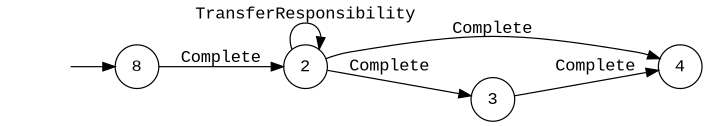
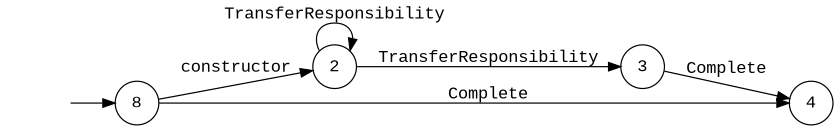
edge "2" -> "4": now "8" -> "4"
edge "8" -> "2": label "Complete" -> "constructor"
edge "2" -> "3": label "Complete" -> "TransferResponsibility"
